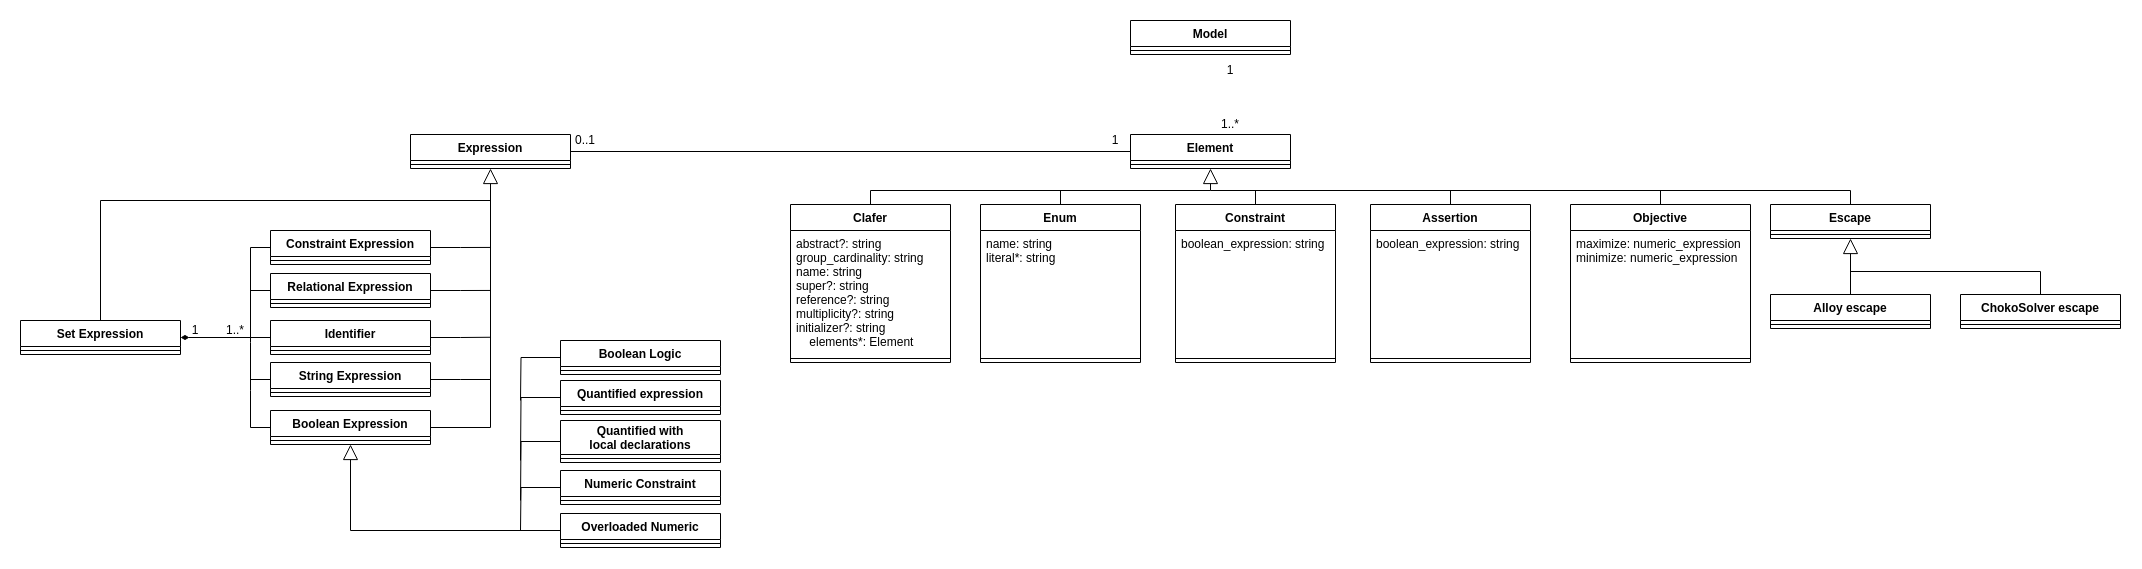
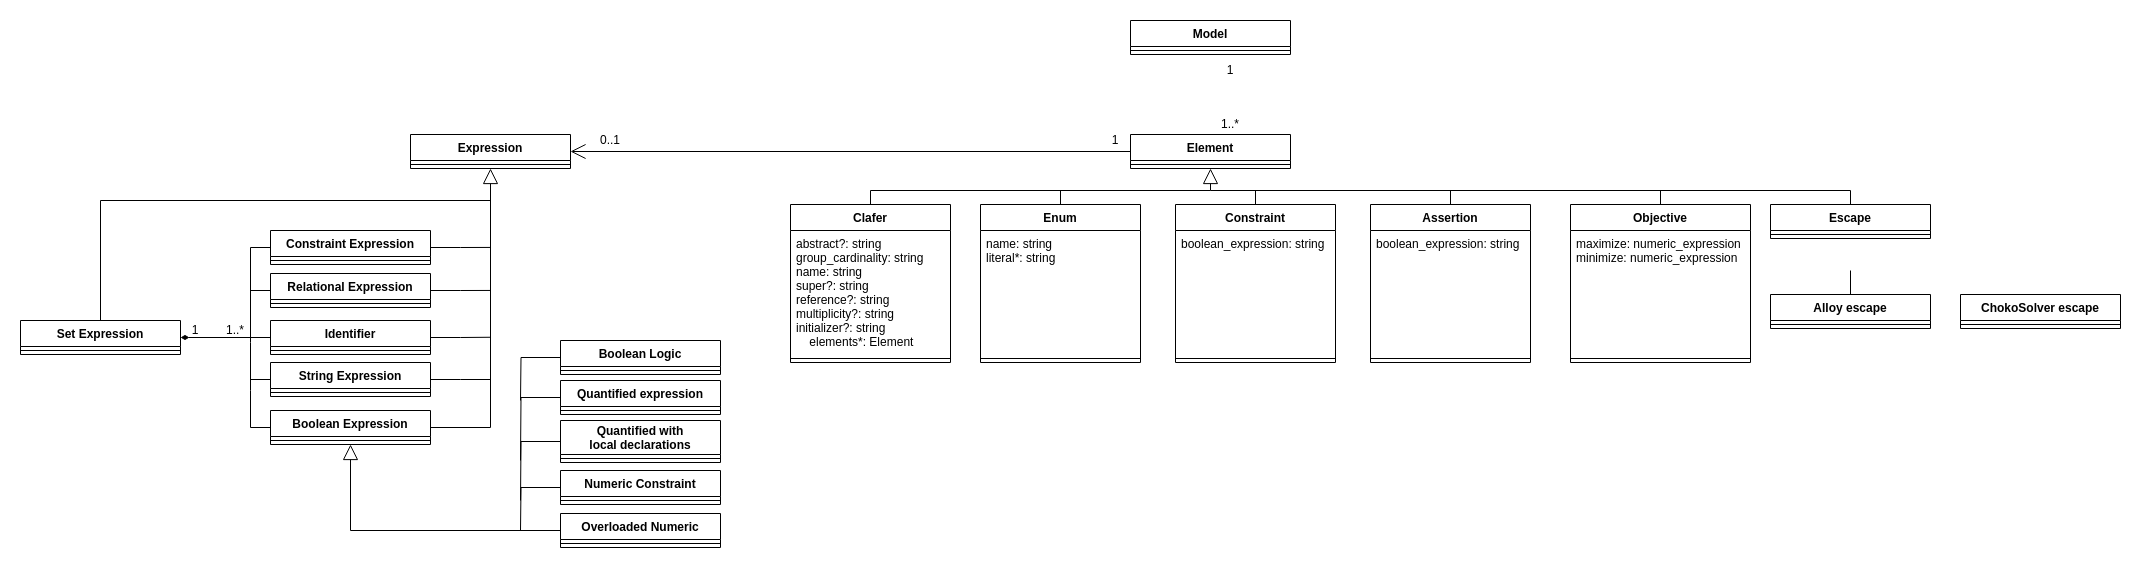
node "0..1": moved (586, 141) -> (611, 141)
edge "Expression" -- "Element": arrowhead none -> open
edge "ChokoSolver escape" -> "Escape": removed
